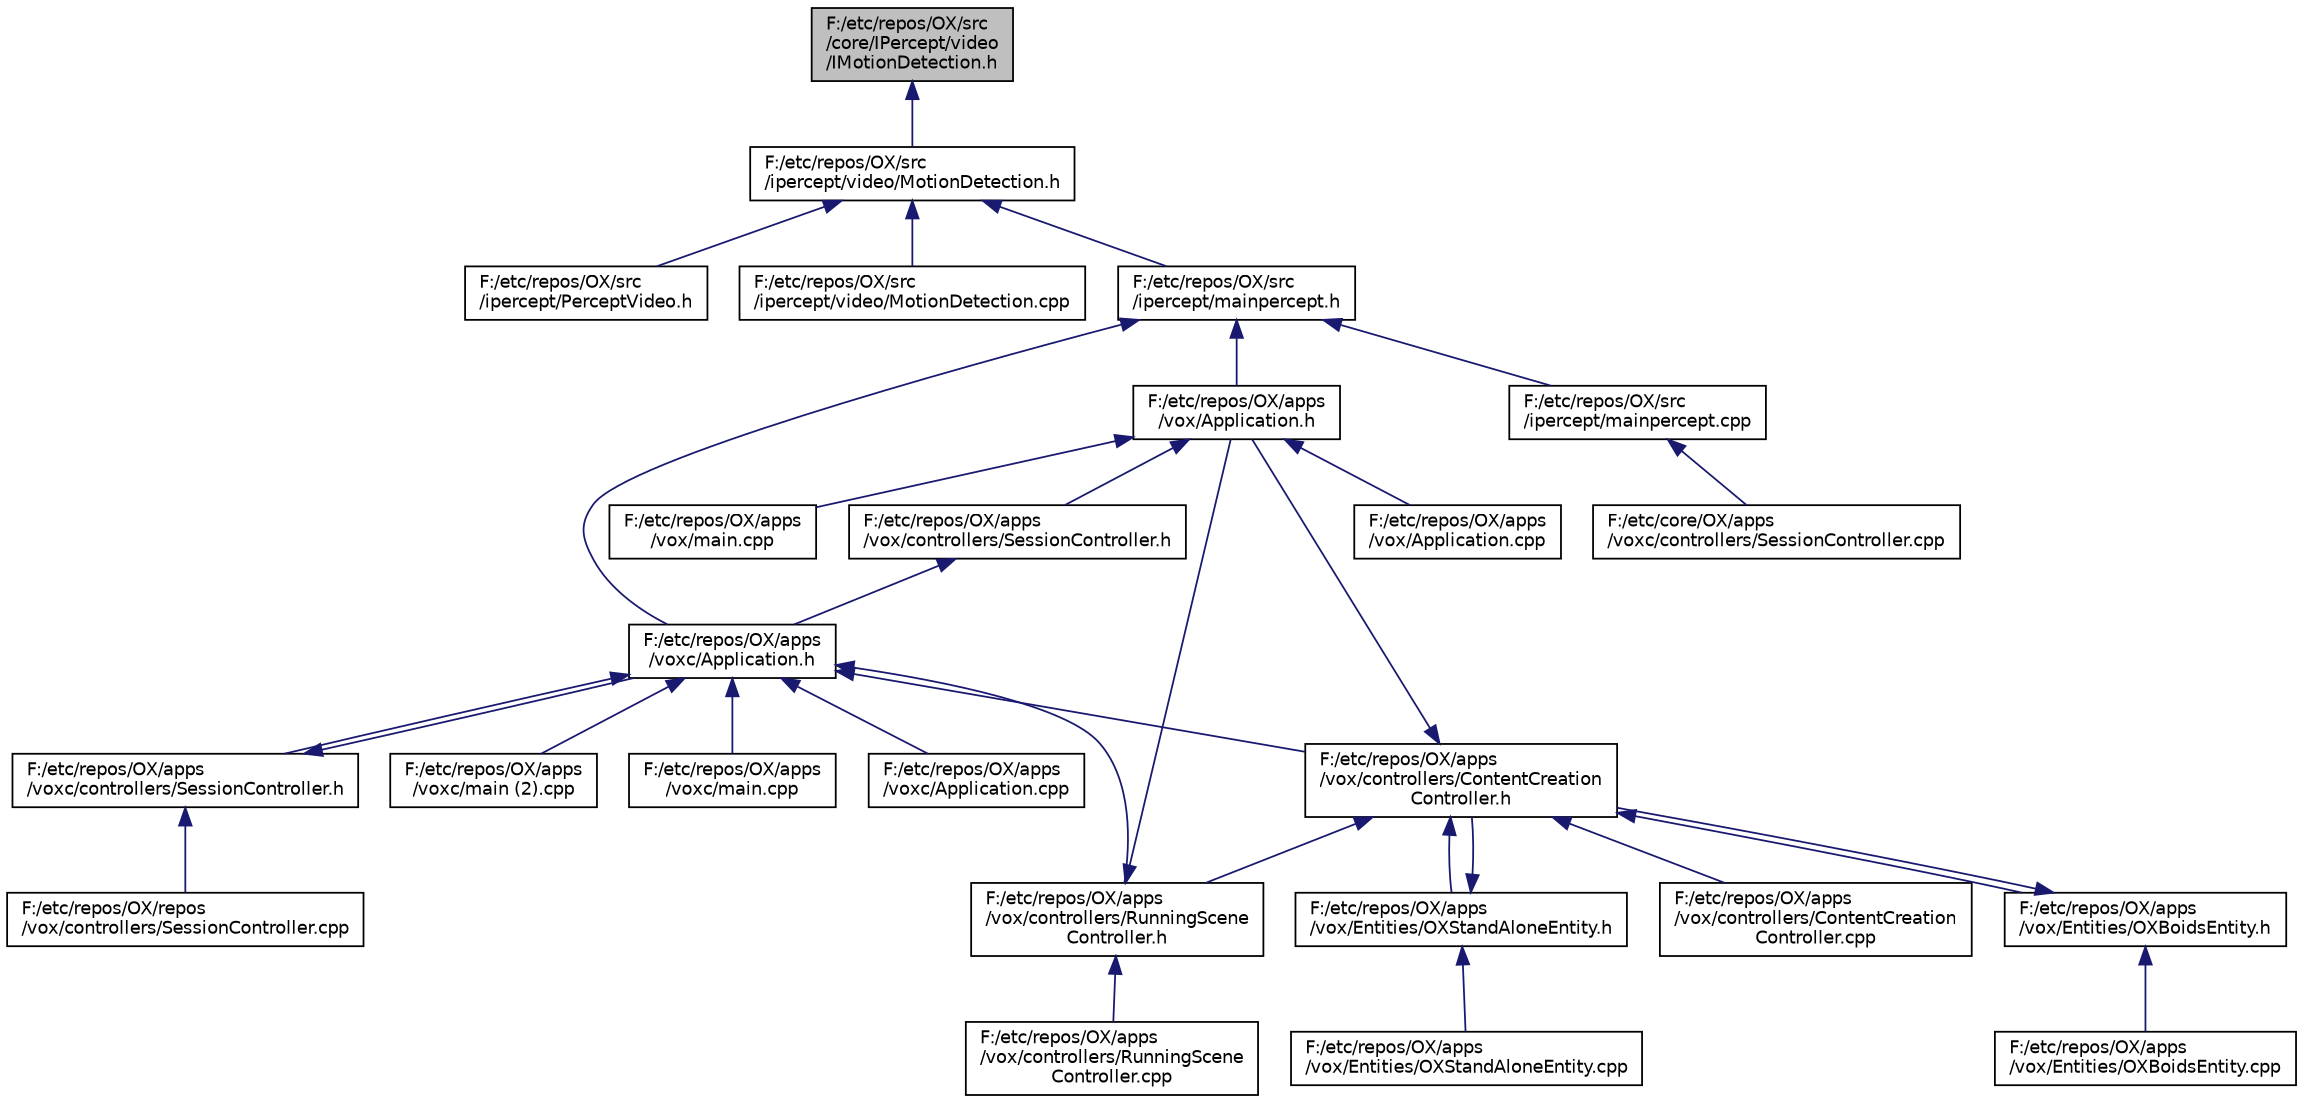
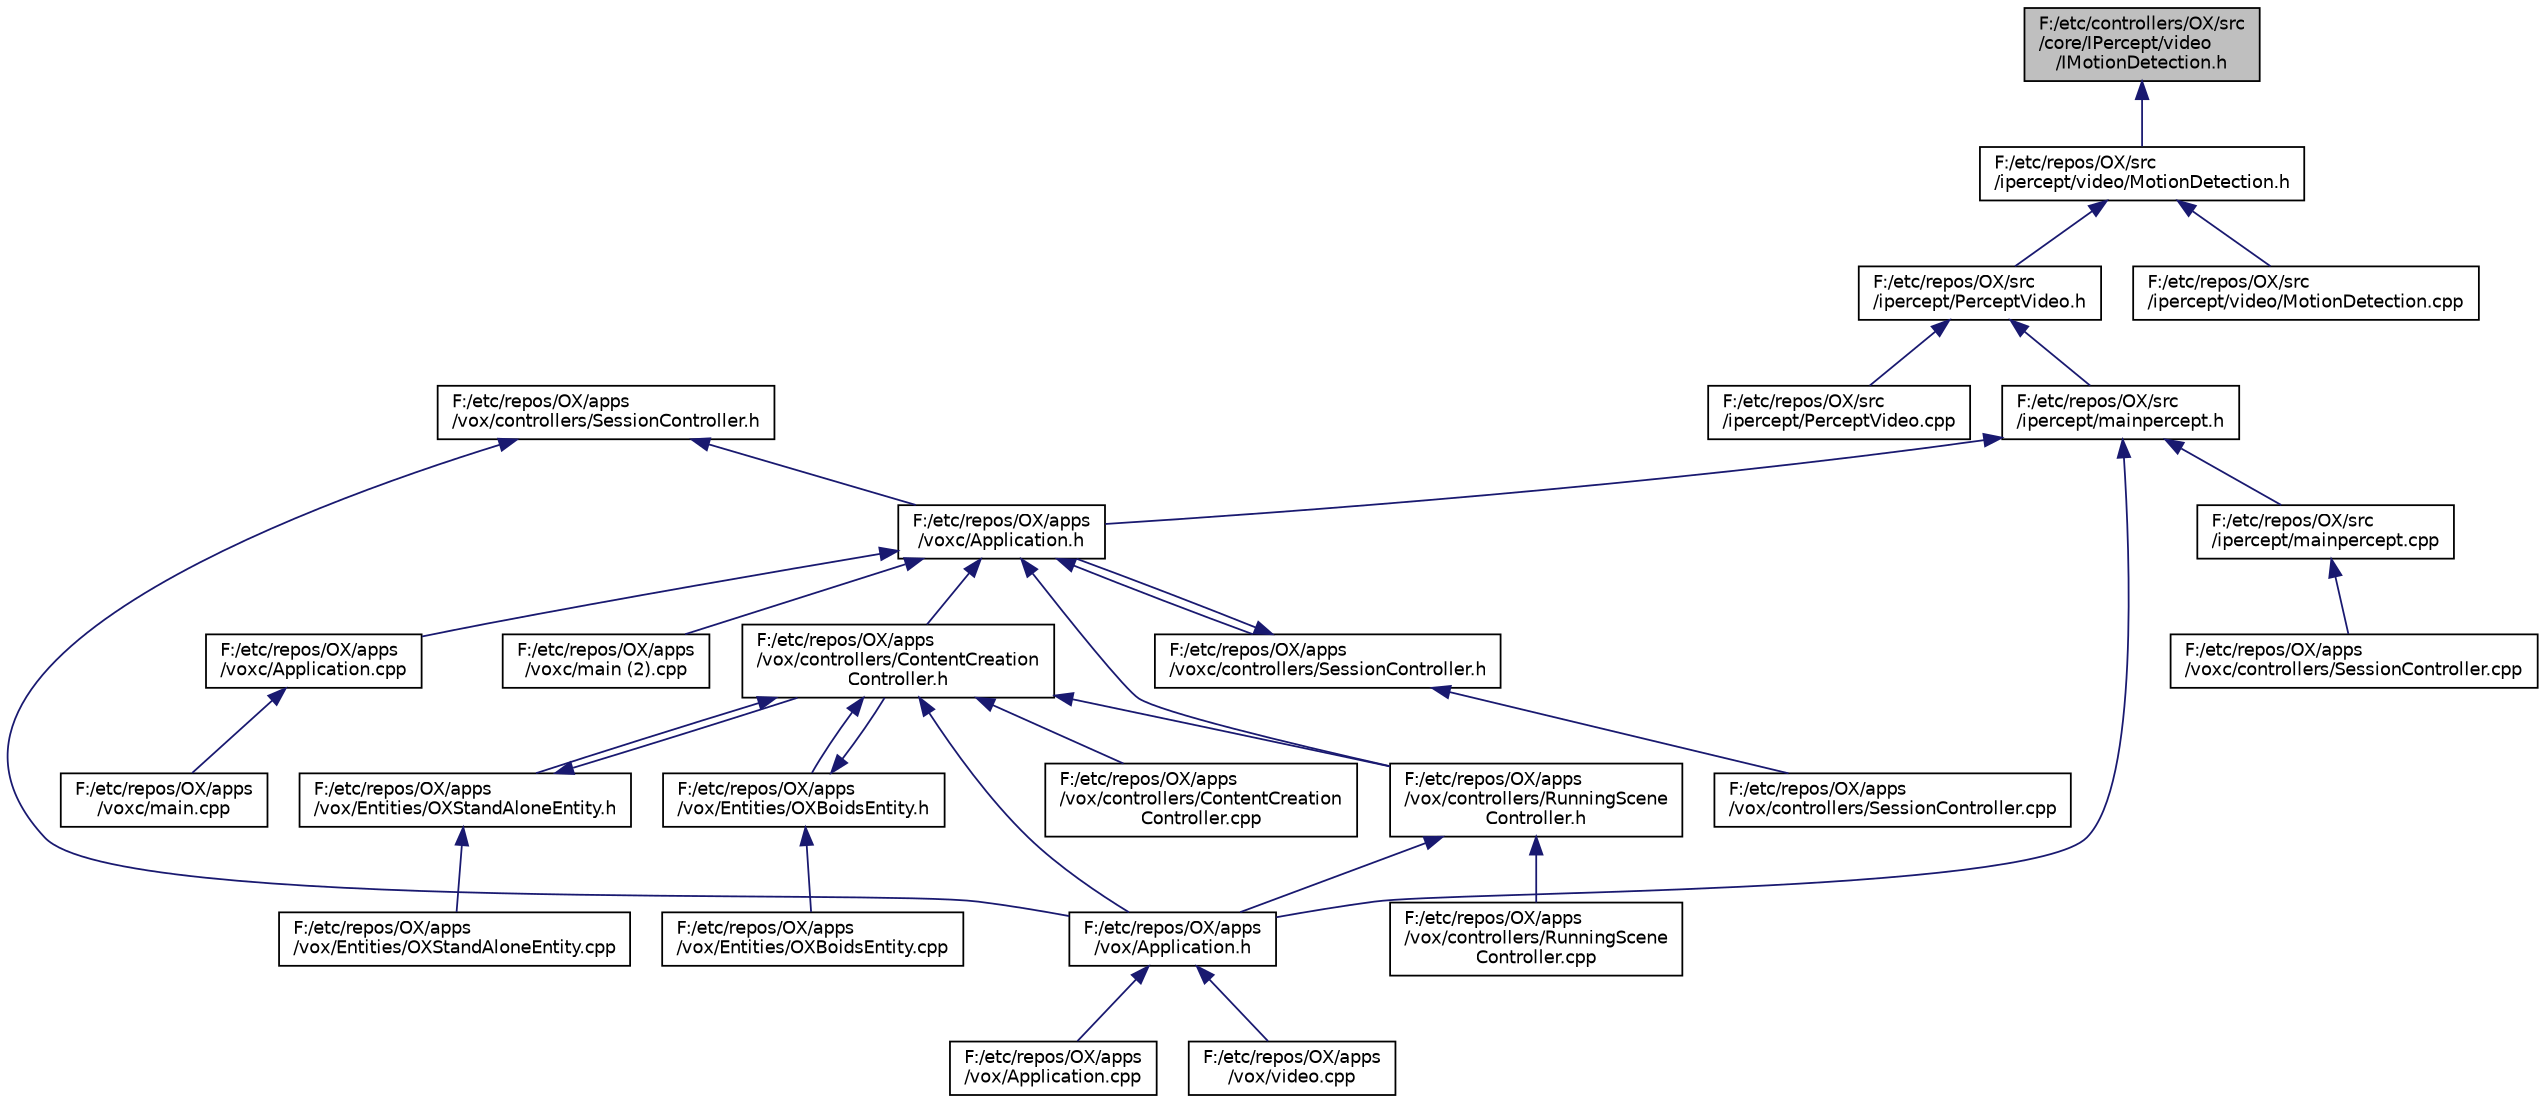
node "F:/etc/repos/OX/src /core/IPercept/video /IMotionDetection.h": label "F:/etc/repos/OX/src /core/IPercept/video /IMotionDetection.h" -> "F:/etc/controllers/OX/src /core/IPercept/video /IMotionDetection.h"
edge "F:/etc/repos/OX/src /ipercept/mainpercept.h" -> "F:/etc/repos/OX/src /ipercept/video/MotionDetection.h": now "F:/etc/repos/OX/src /ipercept/mainpercept.h" -> "F:/etc/repos/OX/src /ipercept/PerceptVideo.h"
node "F:/etc/repos/OX/src /ipercept/PerceptVideo.cpp": added
edge "F:/etc/repos/OX/apps /vox/controllers/SessionController.h" -> "F:/etc/repos/OX/apps /vox/Application.h": reversed
node "F:/etc/repos/OX/apps /vox/main.cpp": label "F:/etc/repos/OX/apps /vox/main.cpp" -> "F:/etc/repos/OX/apps /vox/video.cpp"
node "F:/etc/core/OX/apps /voxc/controllers/SessionController.cpp": label "F:/etc/core/OX/apps /voxc/controllers/SessionController.cpp" -> "F:/etc/repos/OX/apps /voxc/controllers/SessionController.cpp"
edge "F:/etc/repos/OX/apps /voxc/main.cpp" -> "F:/etc/repos/OX/apps /voxc/Application.h": now "F:/etc/repos/OX/apps /voxc/main.cpp" -> "F:/etc/repos/OX/apps /voxc/Application.cpp"
node "F:/etc/repos/OX/repos /vox/controllers/SessionController.cpp": label "F:/etc/repos/OX/repos /vox/controllers/SessionController.cpp" -> "F:/etc/repos/OX/apps /vox/controllers/SessionController.cpp"
